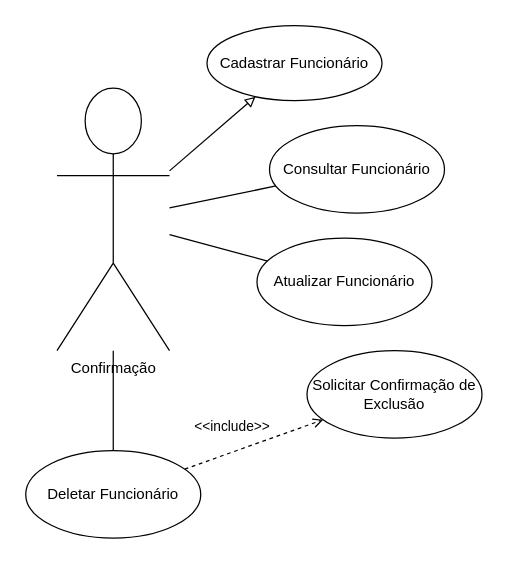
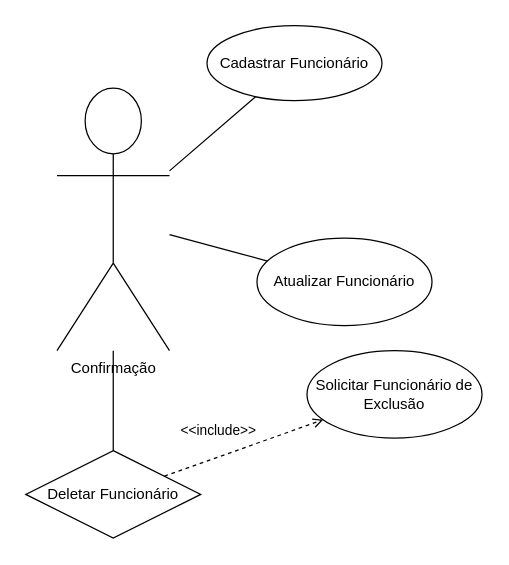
edge "Confirmação" -> "Cadastrar Funcionário": arrowhead block -> none
node "Consultar Funcionário": removed
edge "Consultar Funcionário" -- "Confirmação": removed
node "Solicitar Confirmação de Exclusão": label "Solicitar Confirmação de Exclusão" -> "Solicitar Funcionário de Exclusão"
node "Deletar Funcionário": shape ellipse -> diamond
